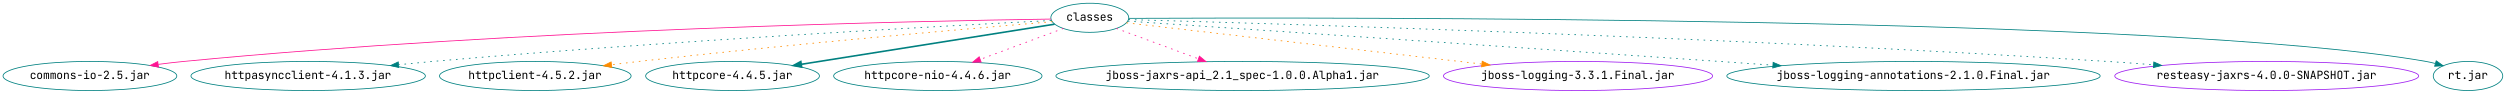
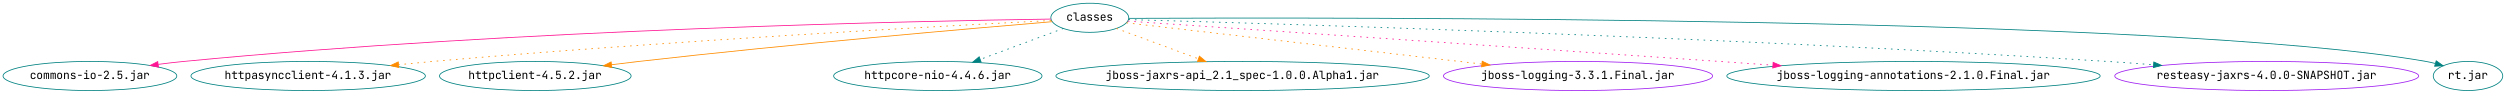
edge "classes" -> "httpasyncclient-4.1.3.jar": color teal -> darkorange
edge "classes" -> "httpclient-4.5.2.jar": style dotted -> solid
edge "classes" -> "jboss-logging-annotations-2.1.0.Final.jar": color teal -> deeppink
edge "classes" -> "httpcore-nio-4.4.6.jar": color deeppink -> teal
edge "classes" -> "jboss-jaxrs-api_2.1_spec-1.0.0.Alpha1.jar": color deeppink -> darkorange
node "httpcore-4.4.5.jar": removed
